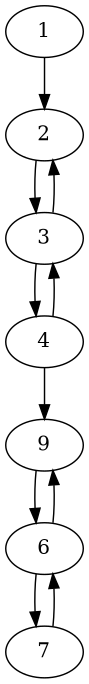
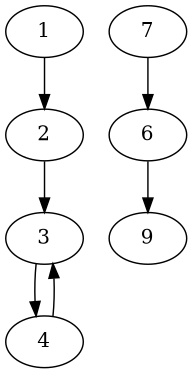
edge "3" -> "2": removed
edge "4" -> "9": removed
edge "9" -> "6": removed
edge "6" -> "7": removed
